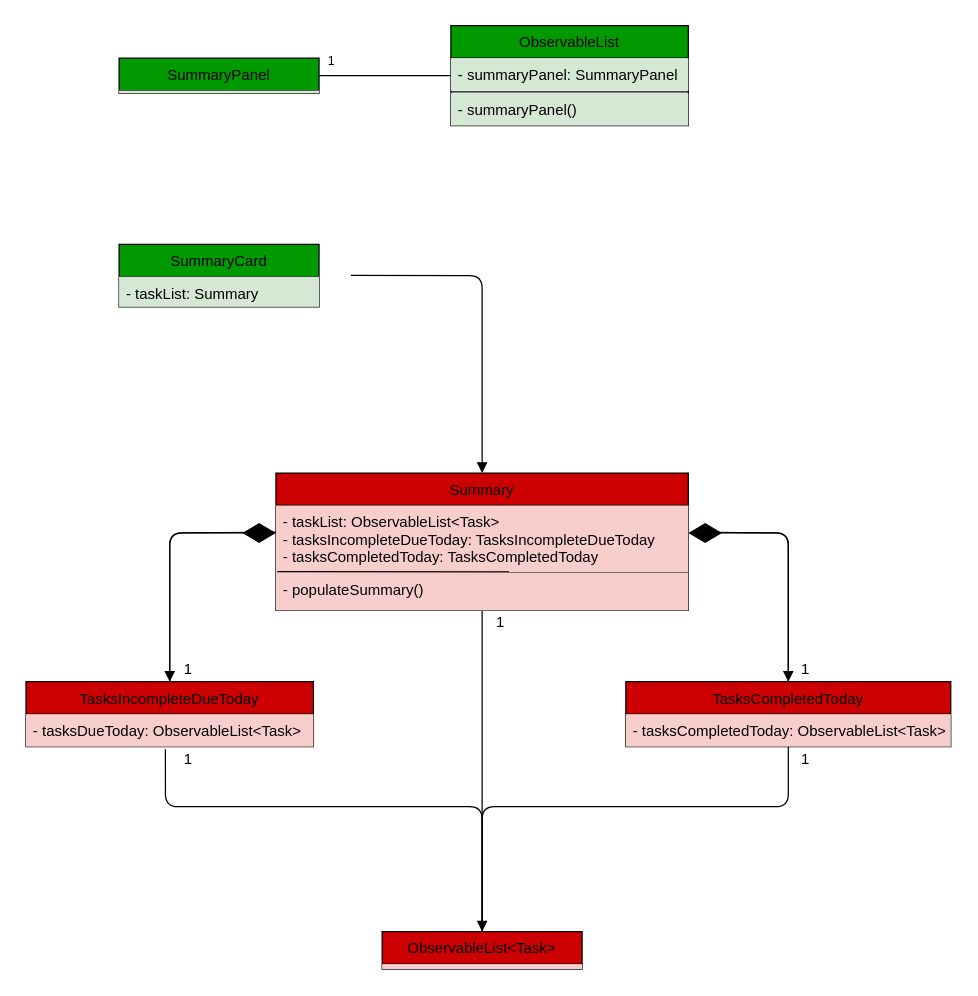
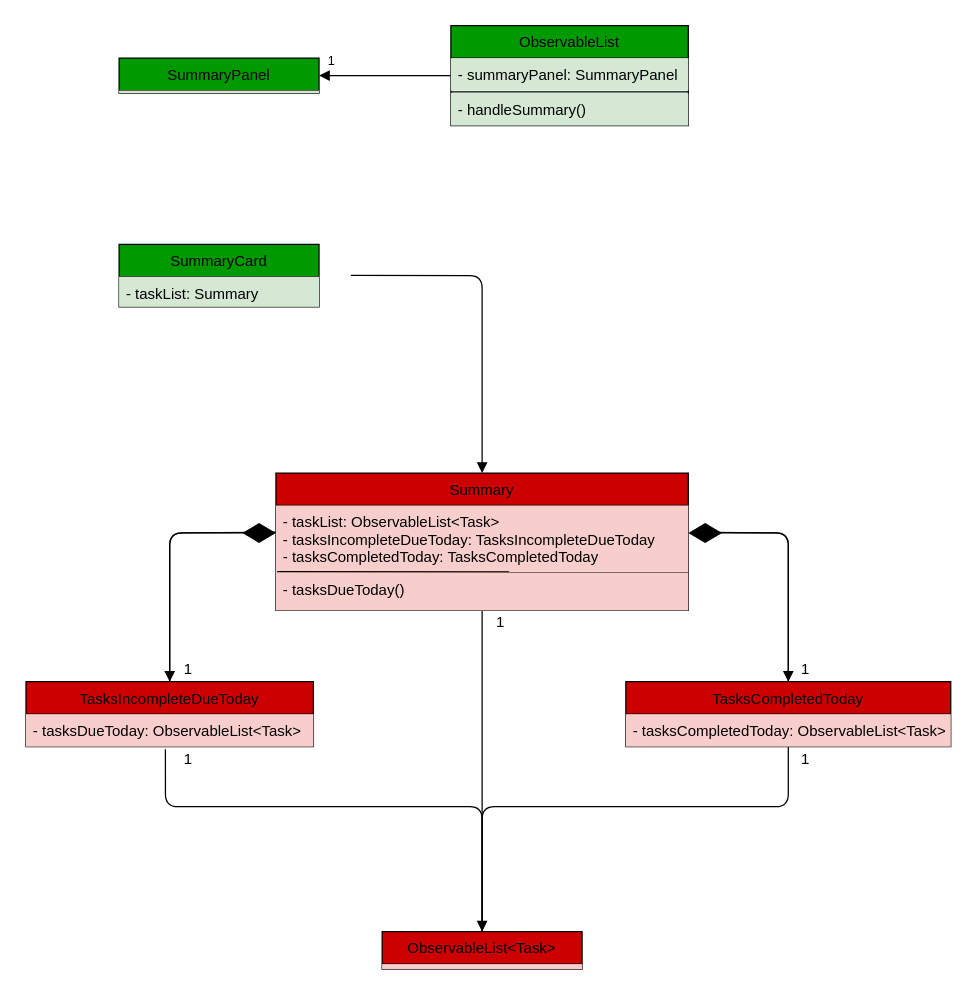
edge "SummaryPanel" -- "ObservableList": arrowhead none -> block
node "- summaryPanel()": label "- summaryPanel()" -> "- handleSummary()"
node "- populateSummary()": label "- populateSummary()" -> "- tasksDueToday()"
